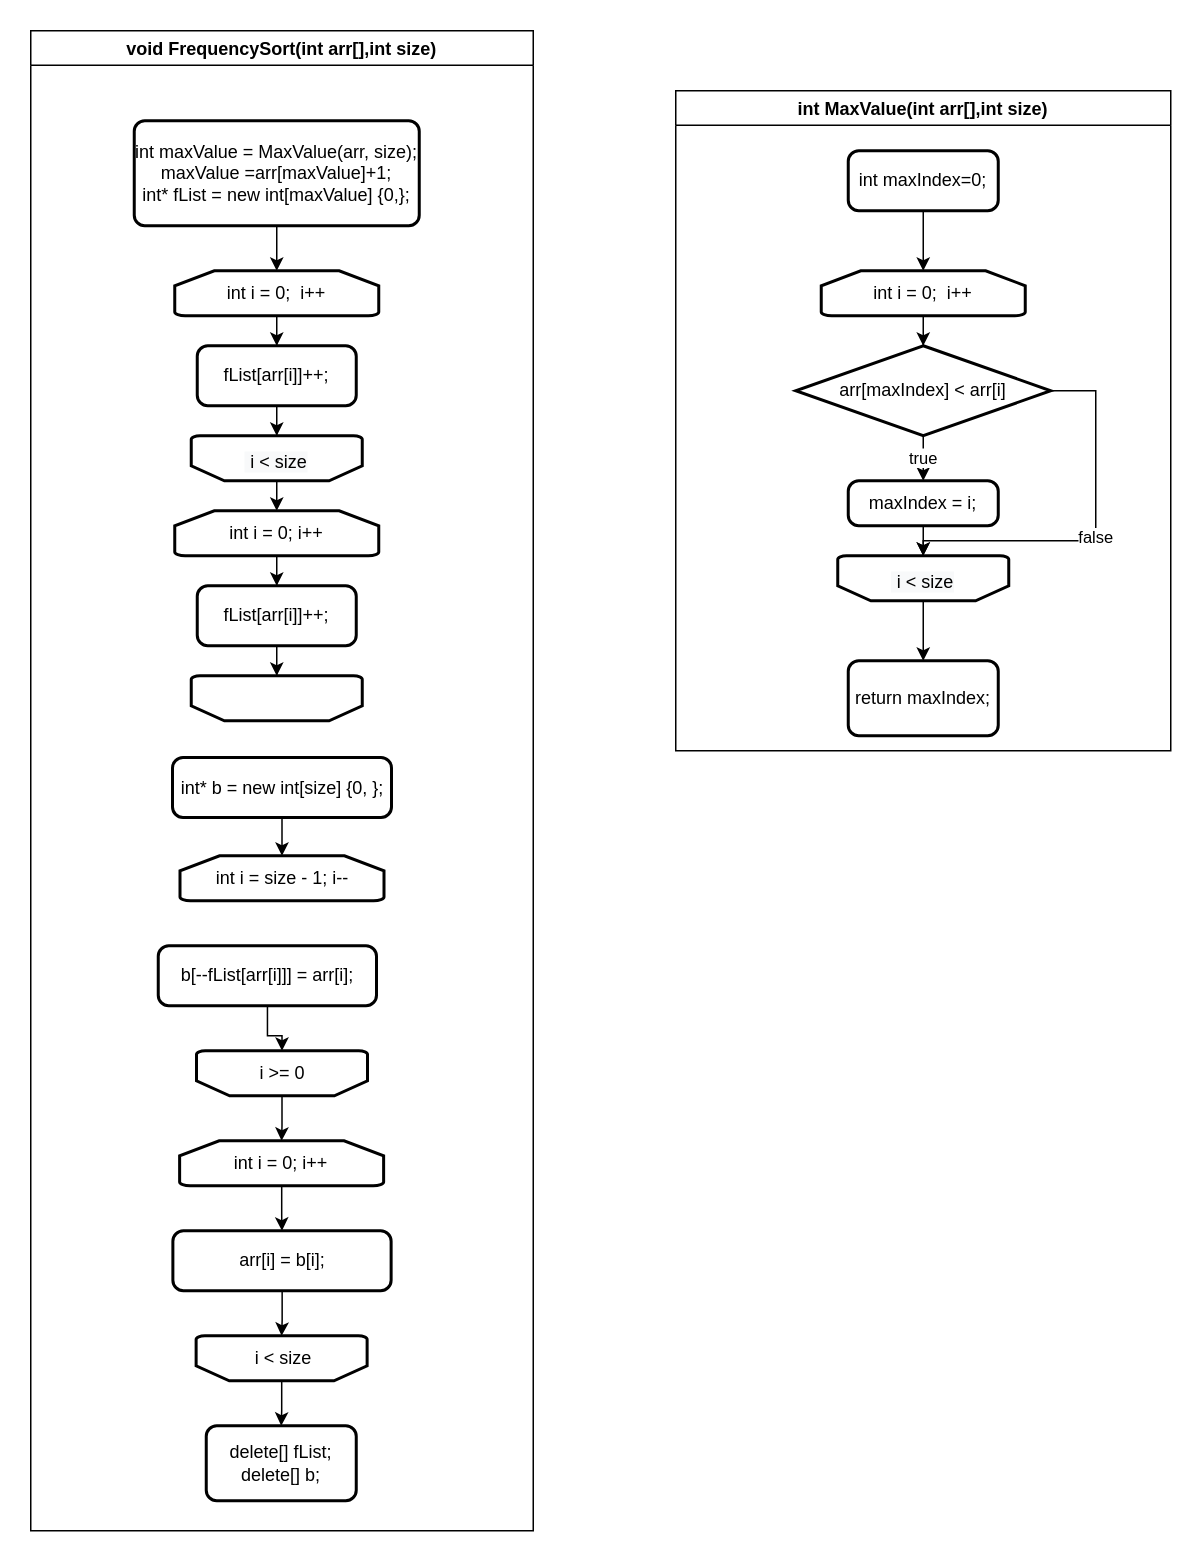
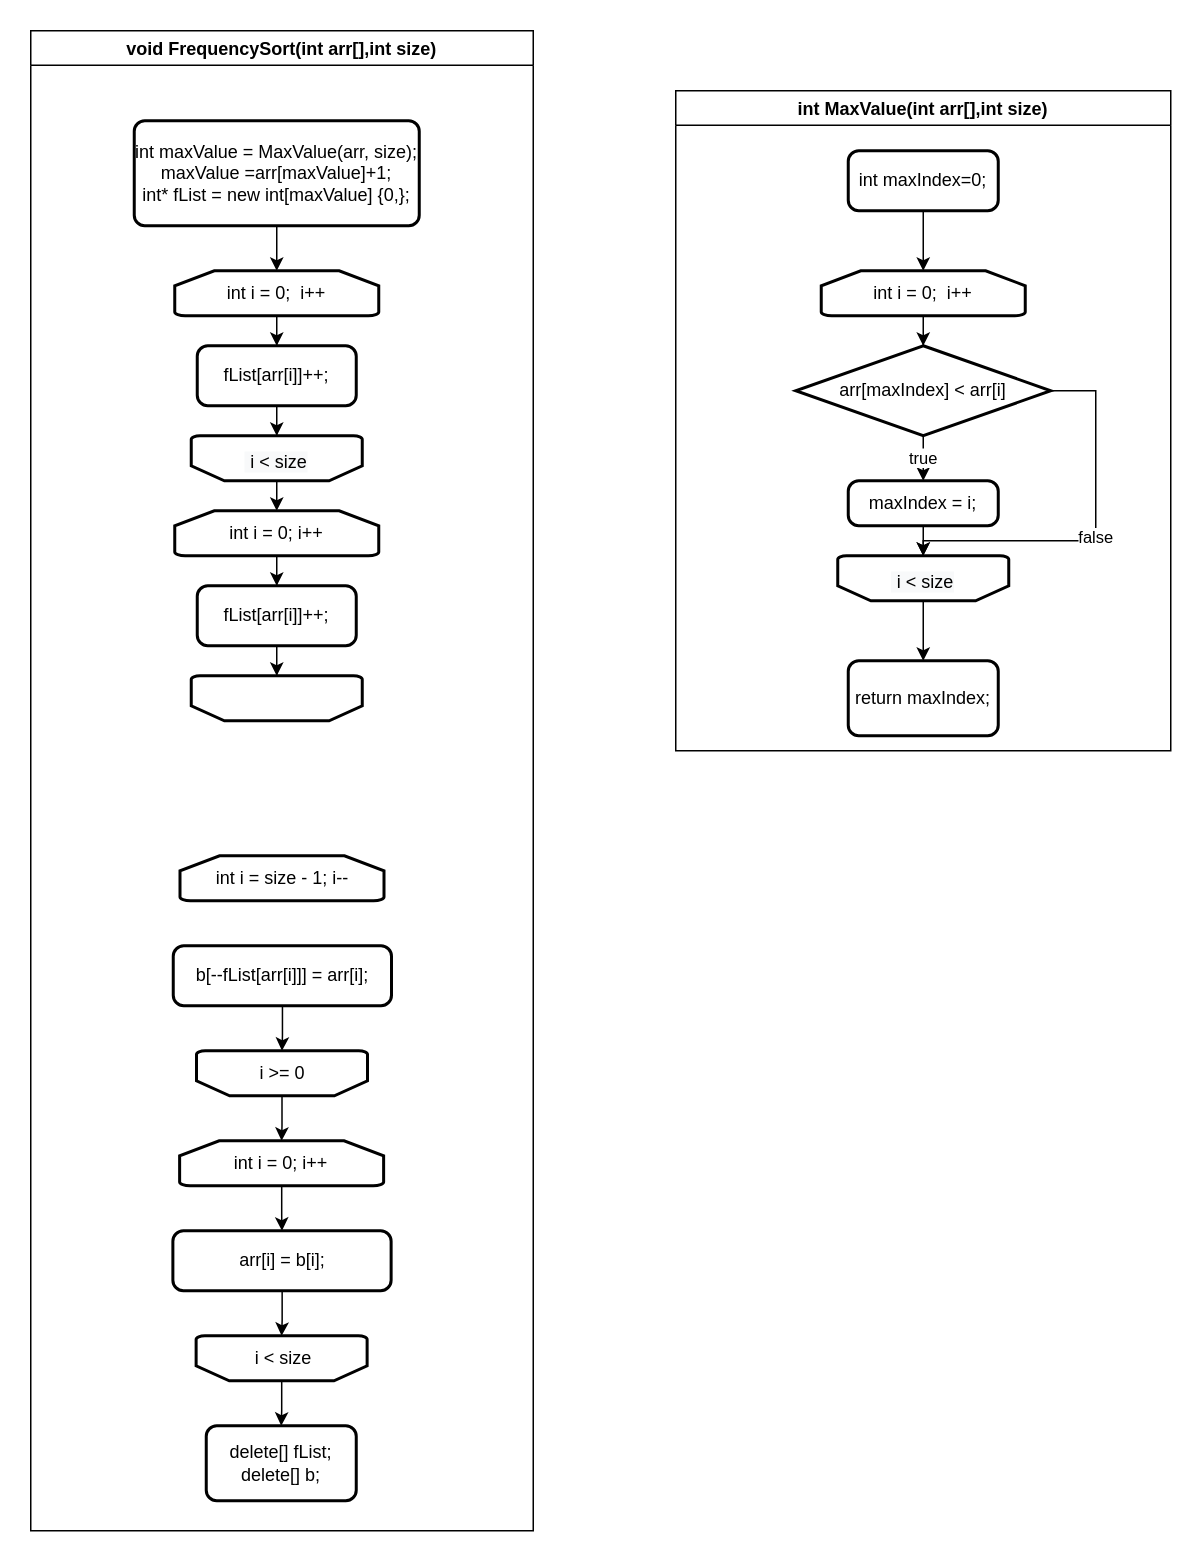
node "int* b = new int[size] {0, };": removed
edge "int* b = new int[size] {0, };" -> "int i = size - 1; i--": removed
node "b[--fList[arr[i]]] = arr[i];": moved (267, 976) -> (282, 976)
